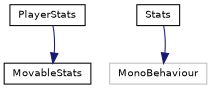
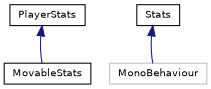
edge "PlayerStats" -> "MovableStats": reversed
edge "Stats" -> "MonoBehaviour": reversed
